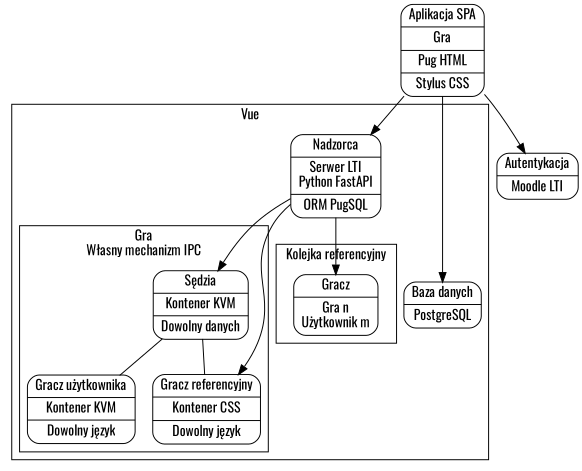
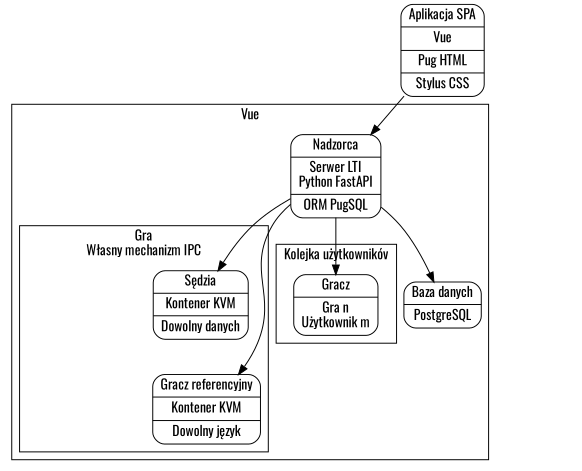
node "Aplikacja SPA": text "Gra" -> "Vue"
node "Autentykacja": removed
edge "Aplikacja SPA" -> "Baza danych": now "Nadzorca" -> "Baza danych"
cluster "Kolejka referencyjny": label "Kolejka referencyjny" -> "Kolejka użytkownikóv"
edge "Sędzia" -- "Gracz referencyjny": removed
node "Gracz referencyjny": text "Kontener CSS" -> "Kontener KVM"
node "Gracz użytkownika": removed
